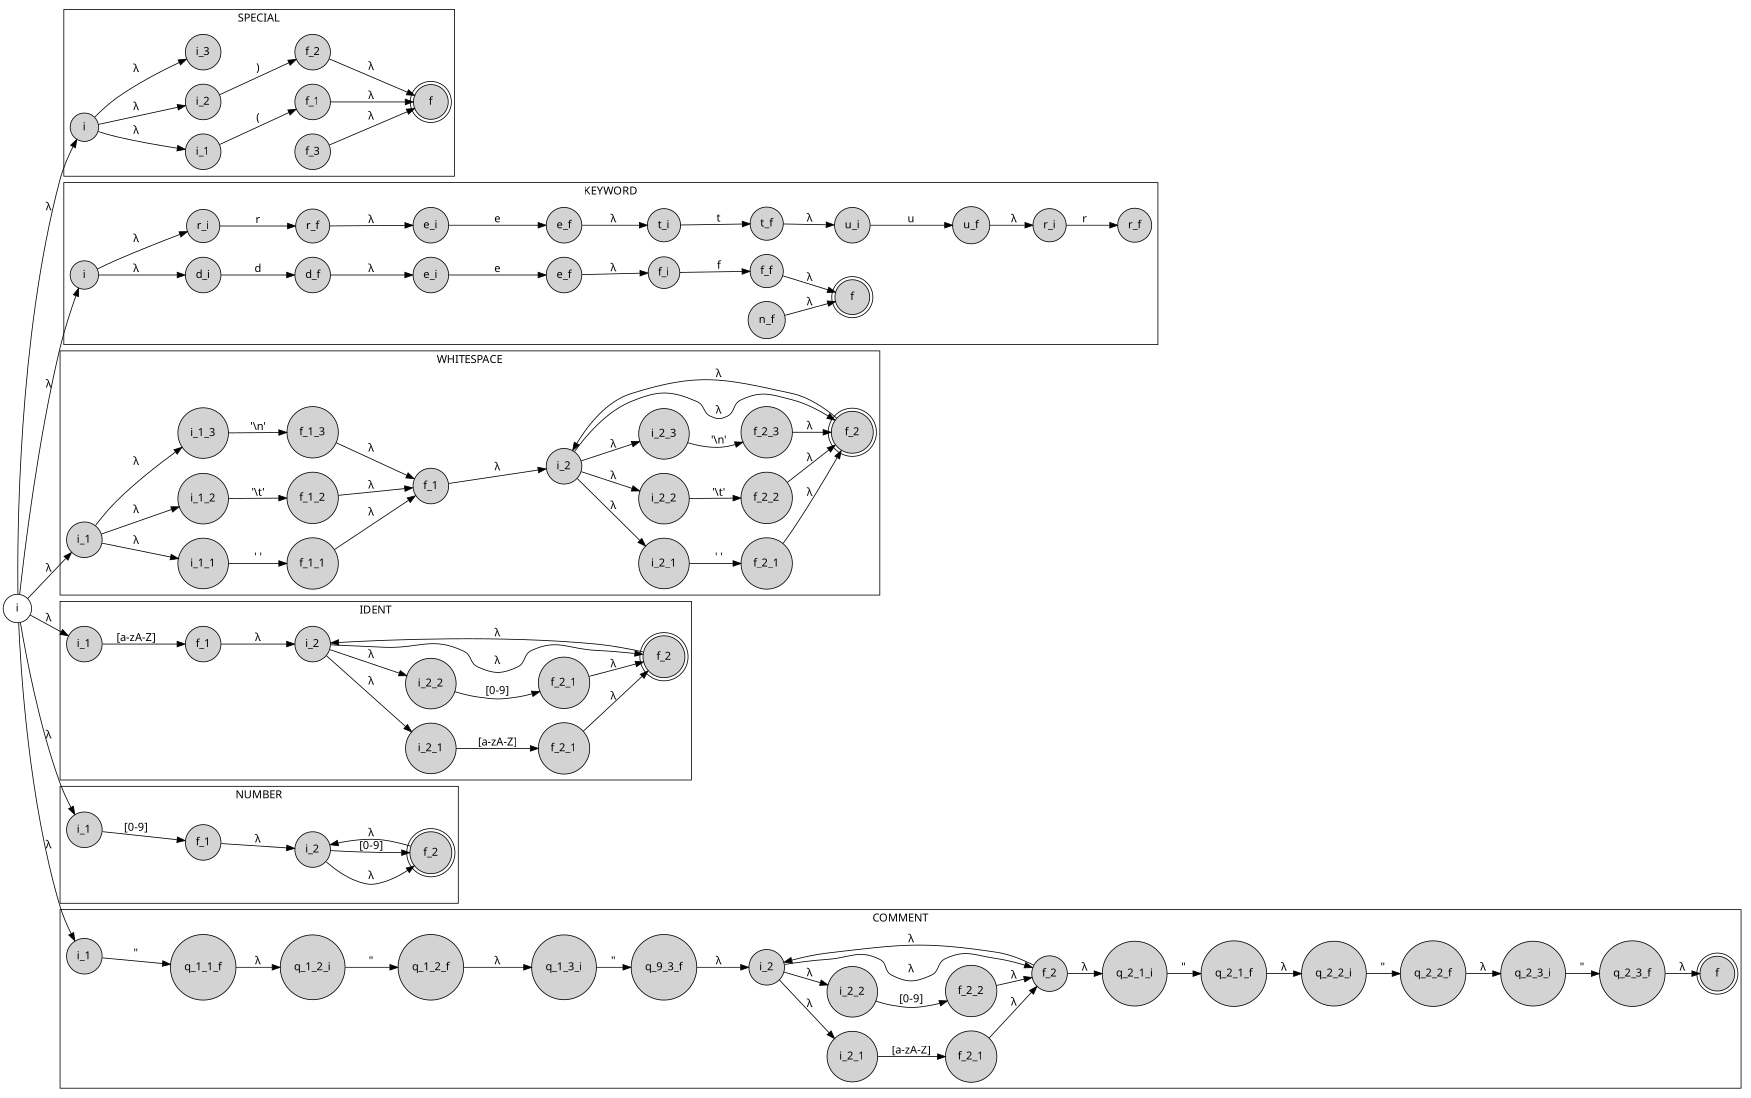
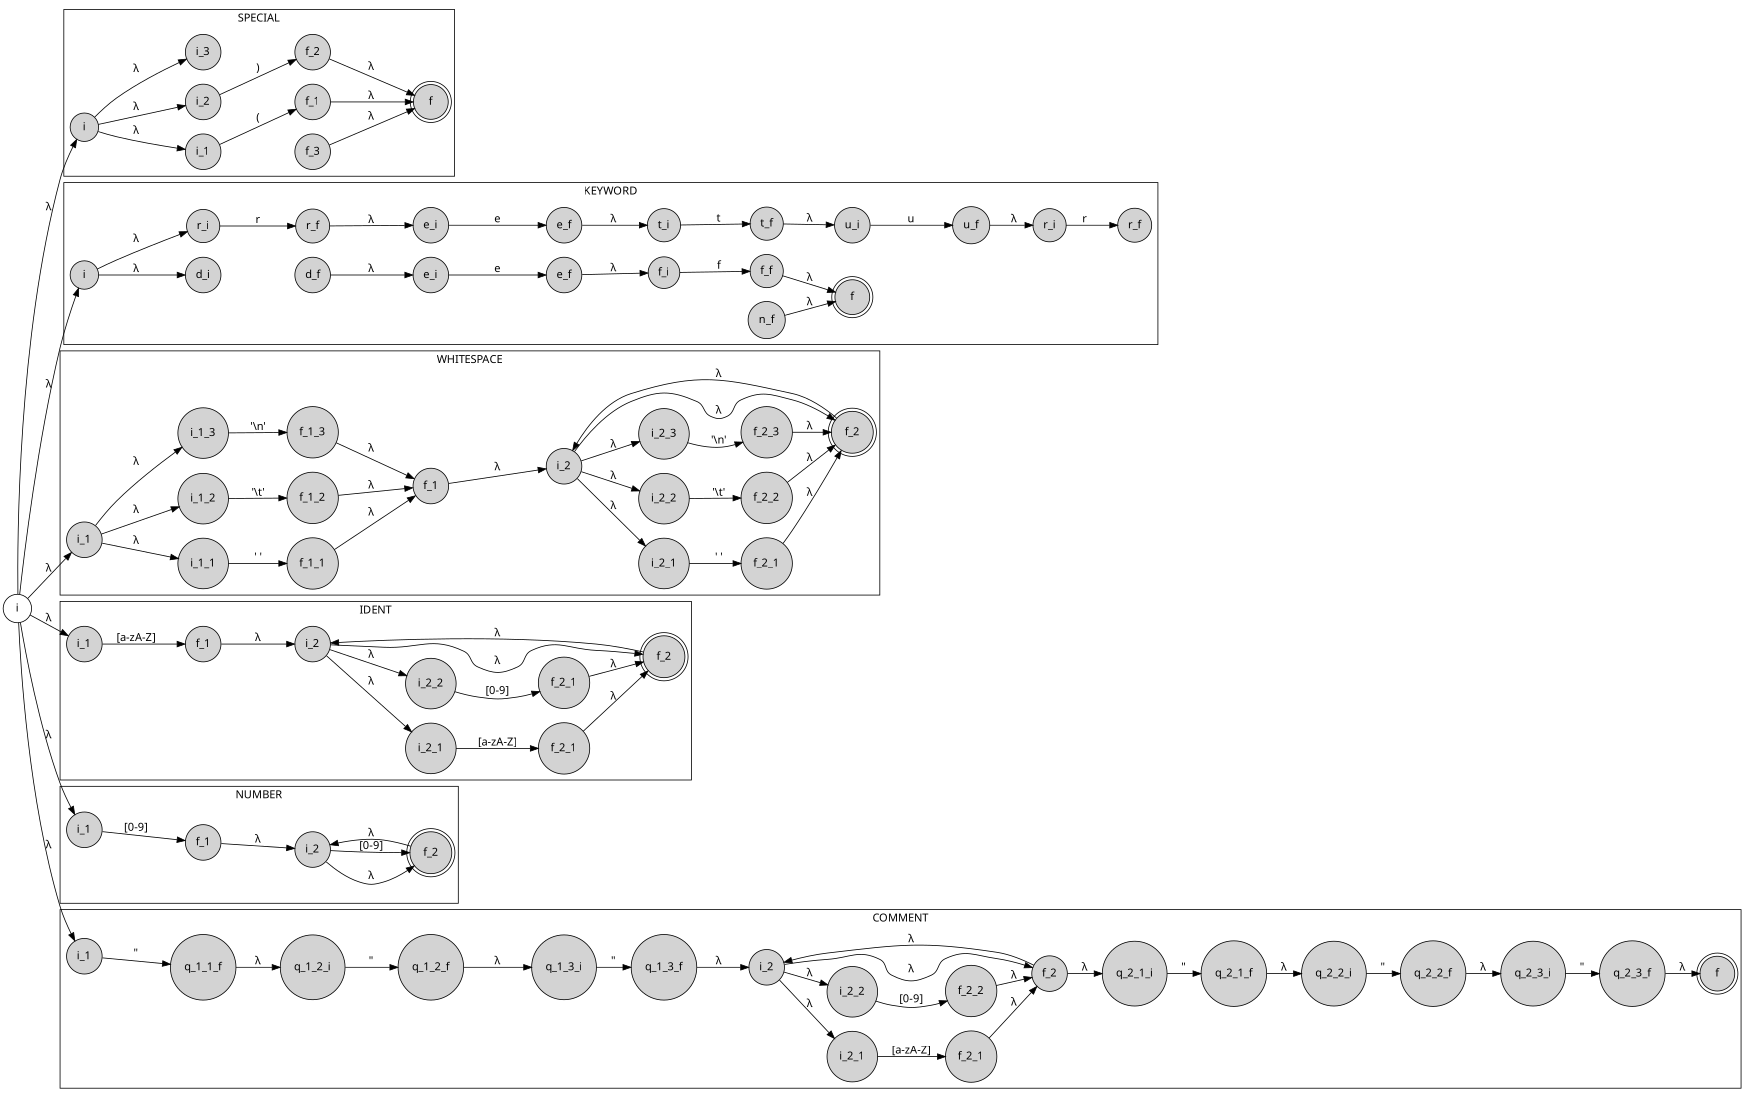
edge "d_i" -> "d_f": removed, label "d"
node "q_9_3_f": label "q_9_3_f" -> "q_1_3_f"
